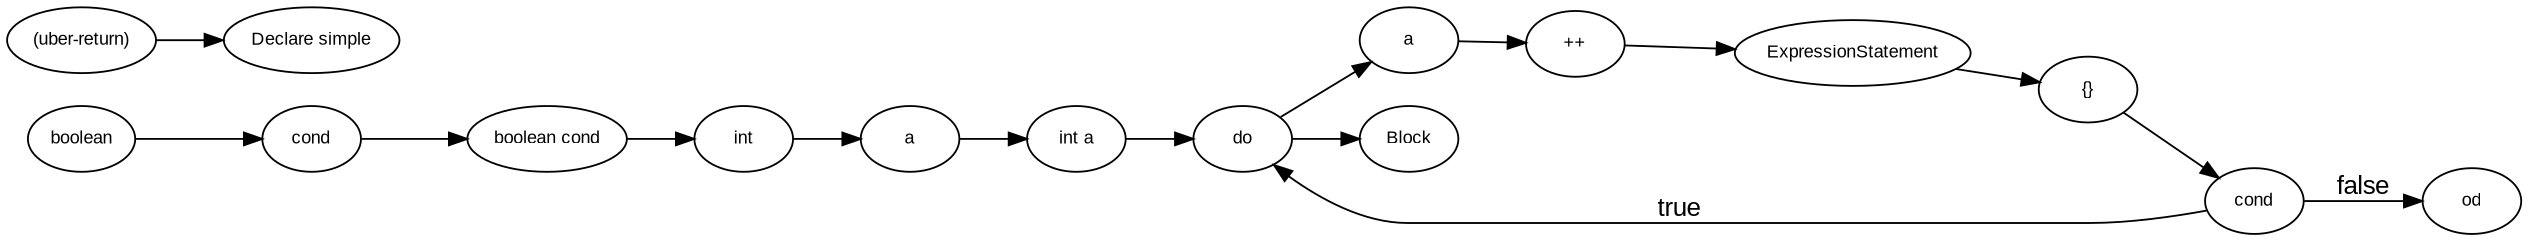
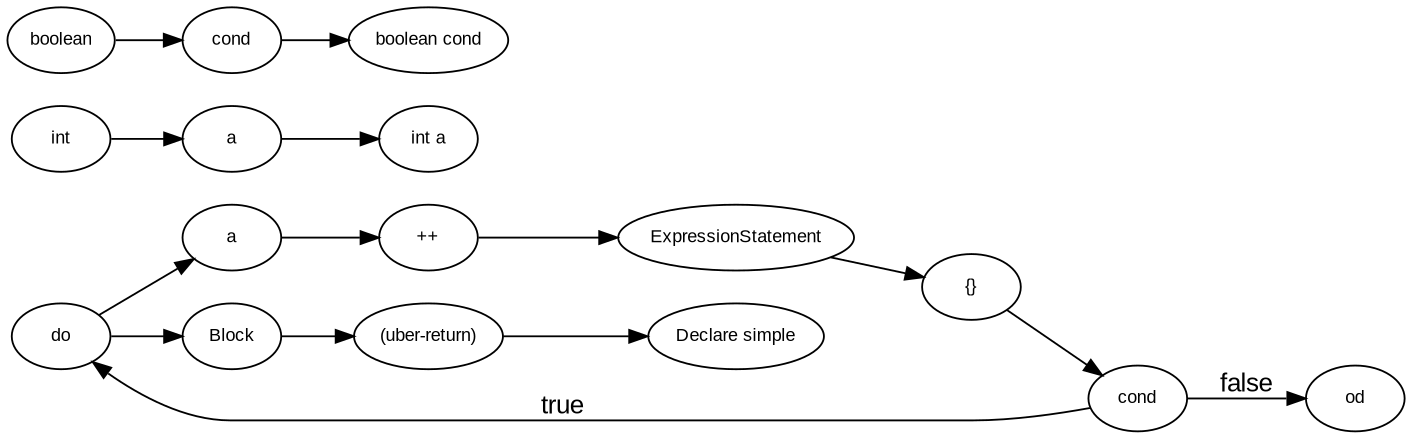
edge "boolean cond" -> "int": removed
edge "int a" -> "do": removed
edge "Block" -> "(uber-return)": added
